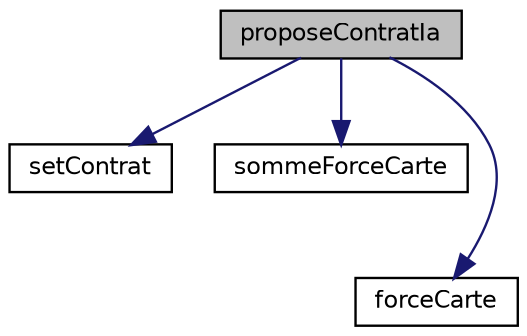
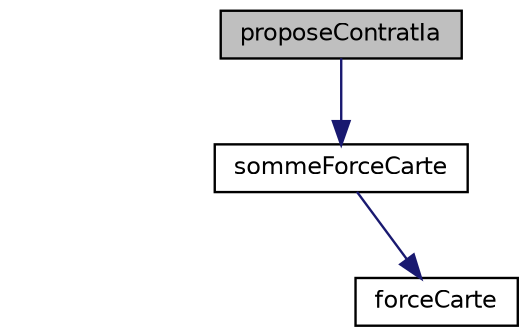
edge "proposeContratIa" -> "forceCarte": now "sommeForceCarte" -> "forceCarte"
node "setContrat": removed
